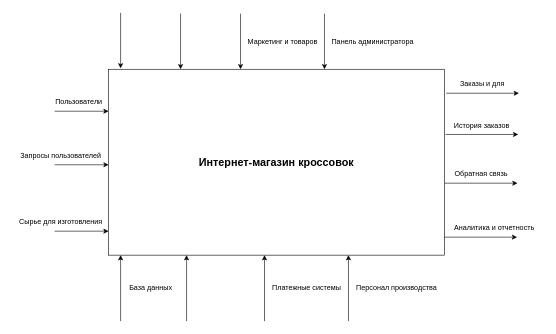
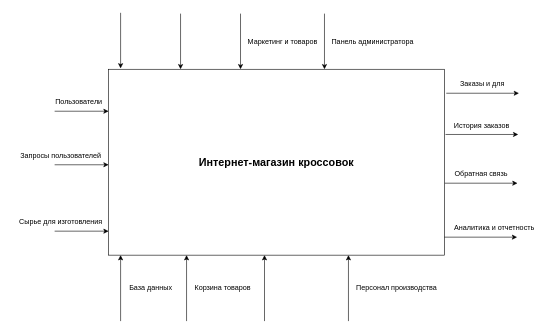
node "Корзина товаров": added
node "Платежные системы": removed
